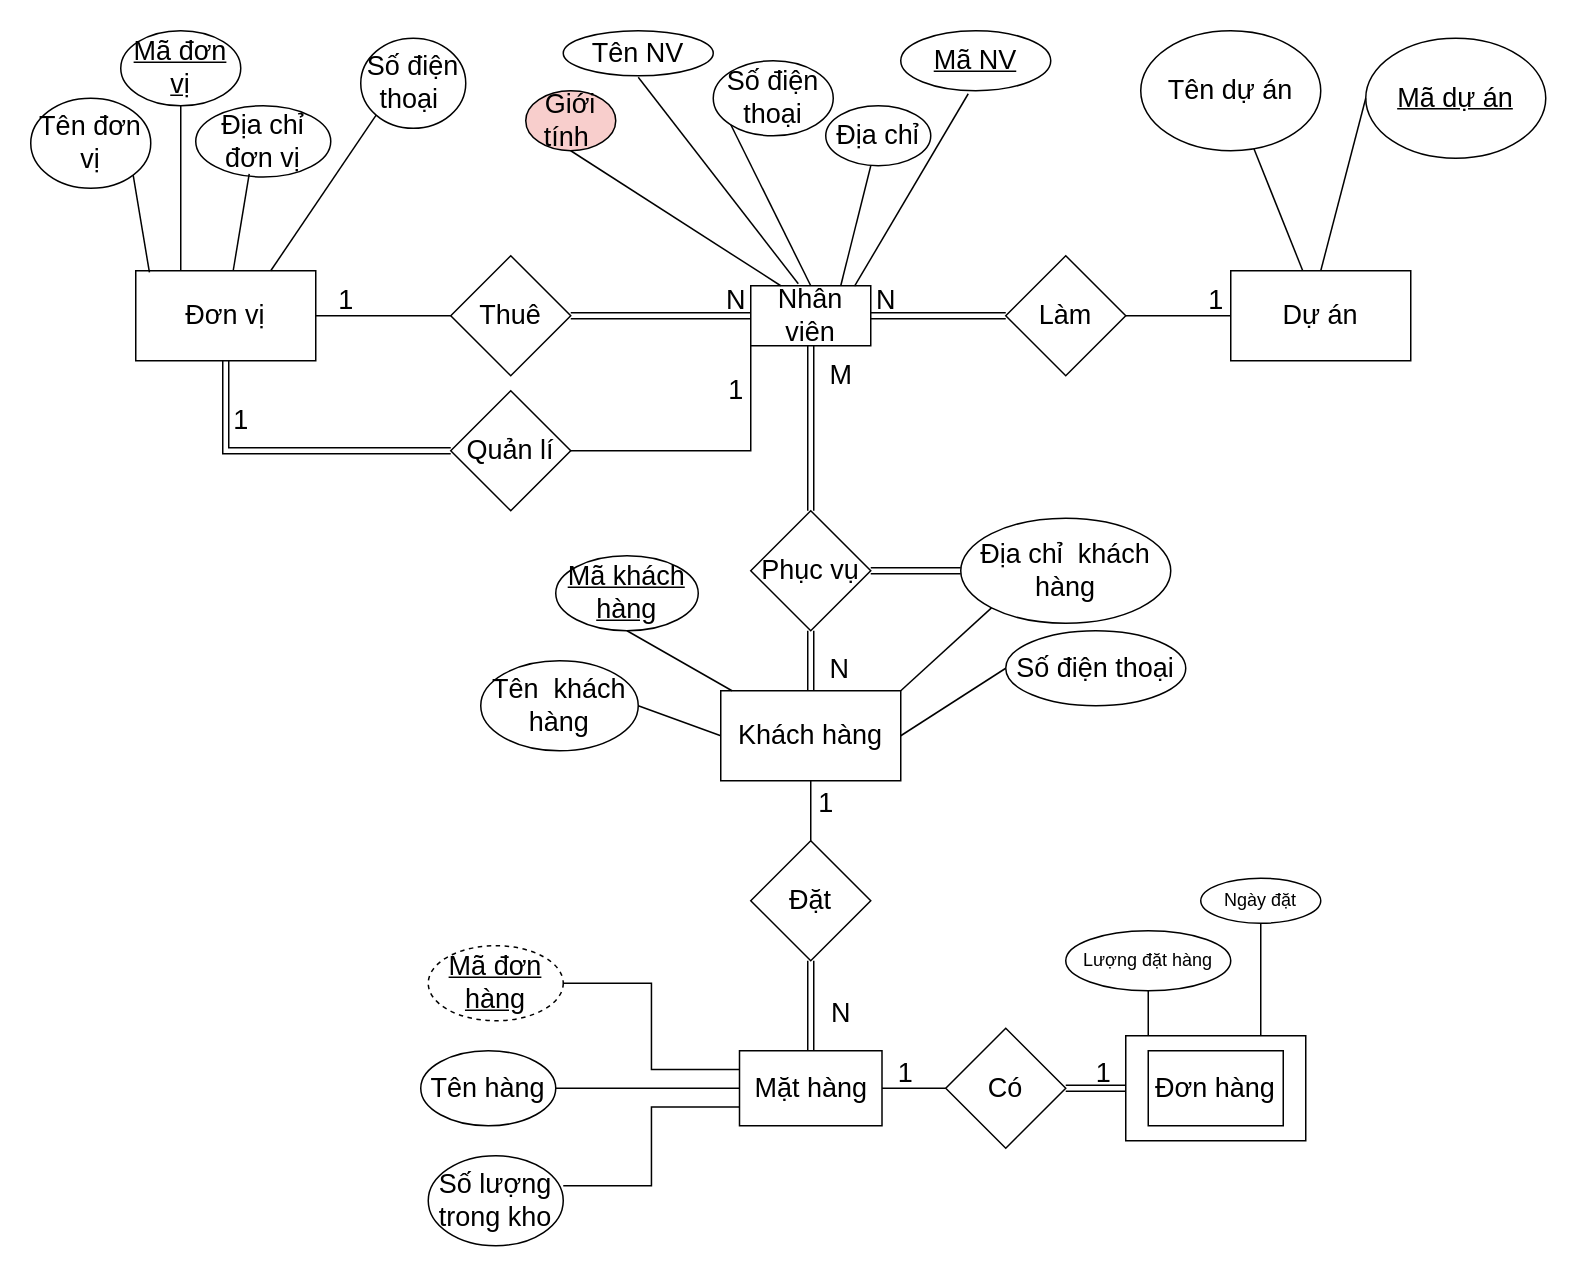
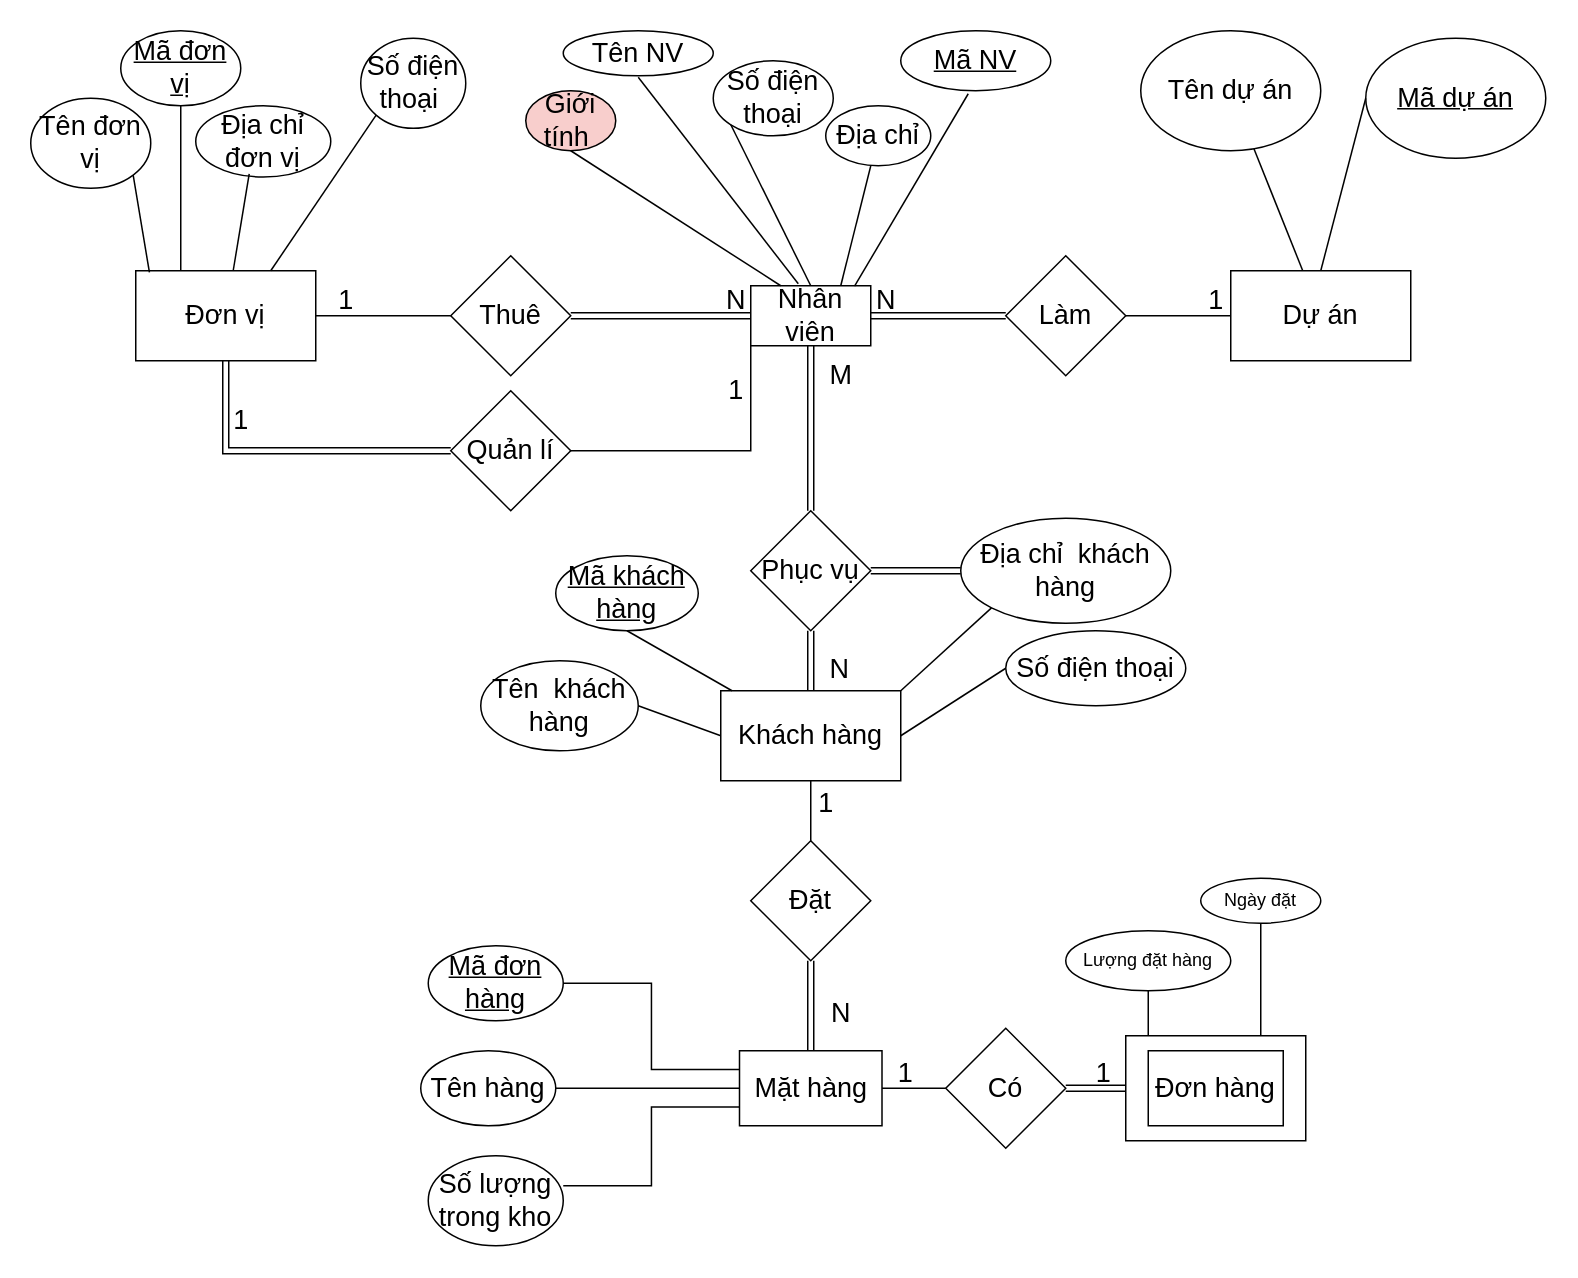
node "Mã đơn hàng": style dashed -> solid
